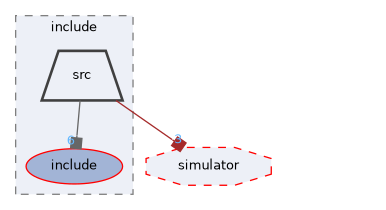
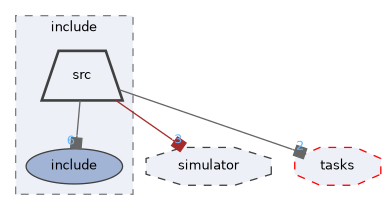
node "include": color red -> grey25
node "simulator": color red -> grey25
node "tasks": added
